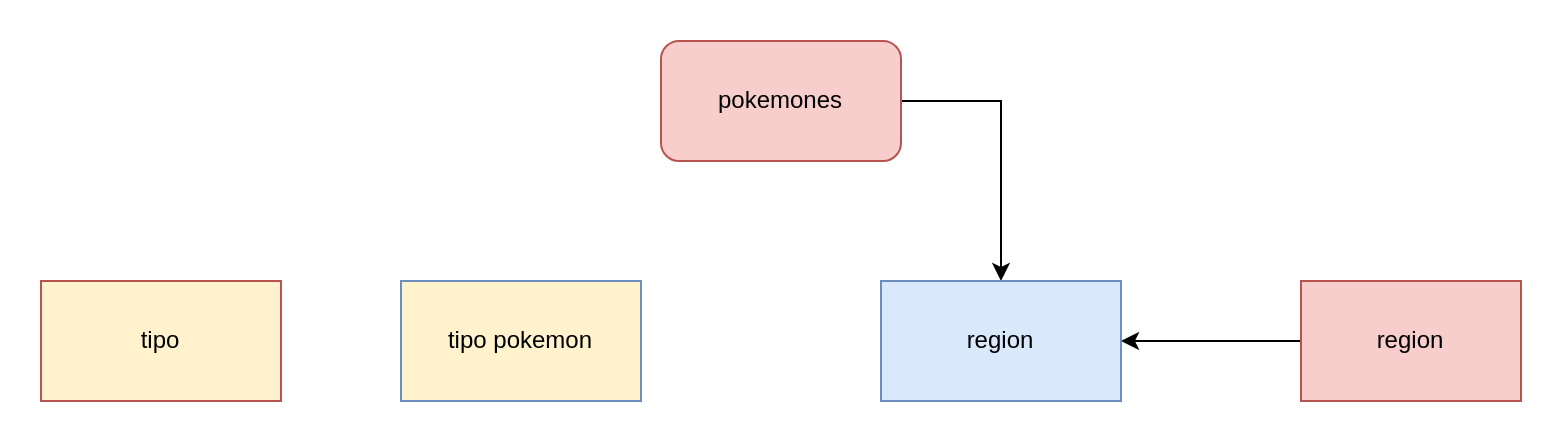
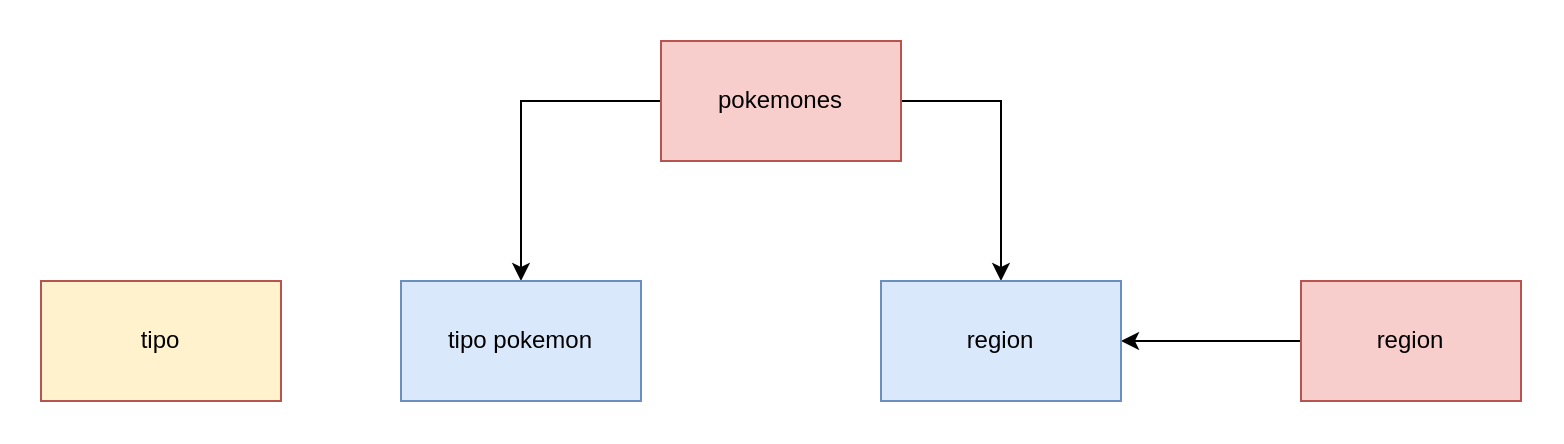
node "pokemones": shape rounded rectangle -> rectangle
edge "pokemones" -> "tipo pokemon": added
node "tipo pokemon": fillcolor #fff2cc -> #dae8fc
